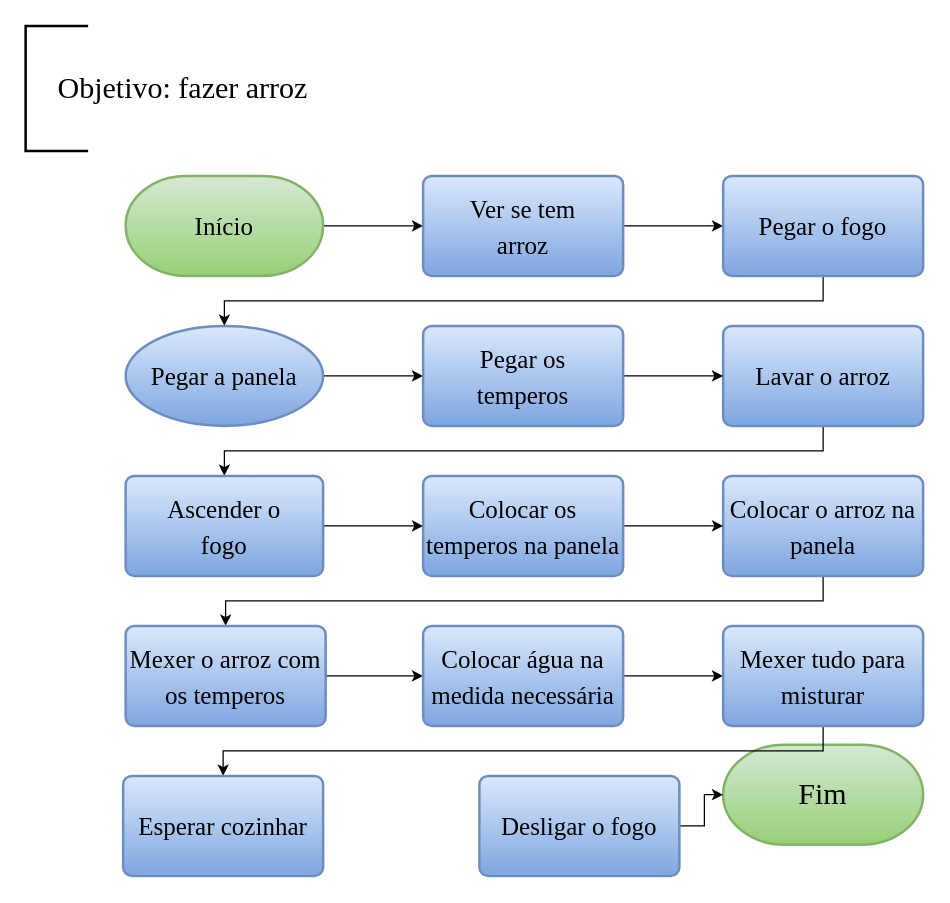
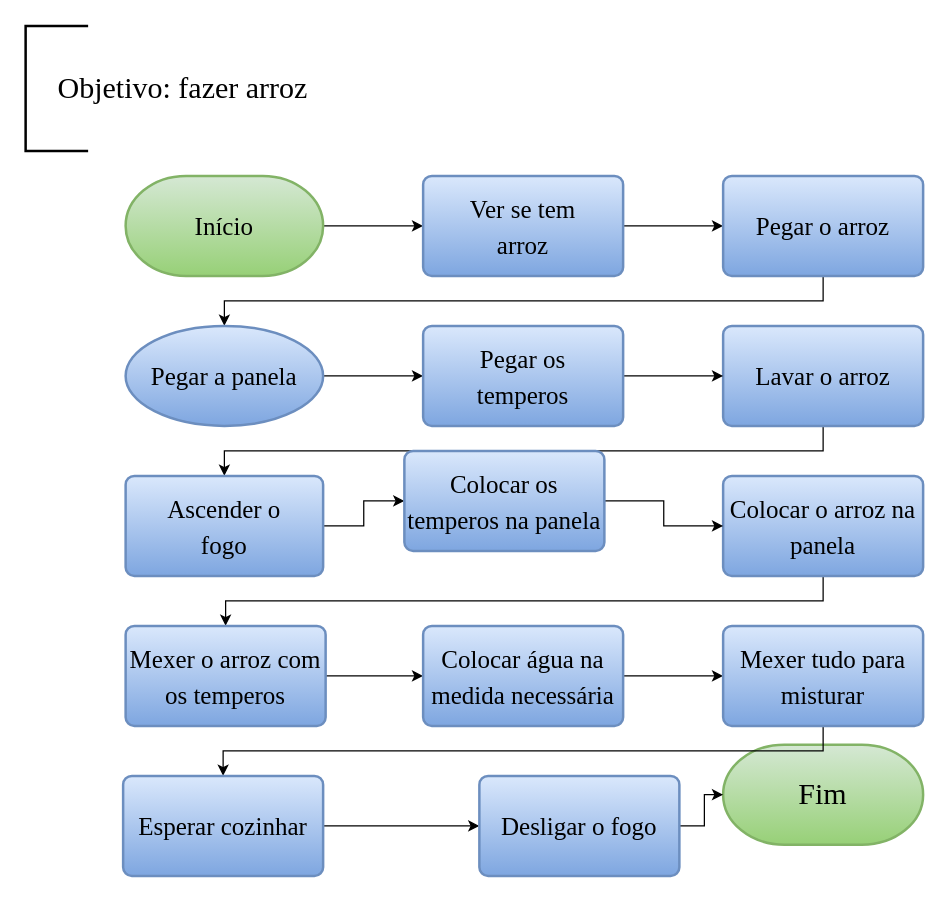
node "Pegar o fogo": label "Pegar o fogo" -> "Pegar o arroz"
node "Colocar os temperos na panela": moved (523, 526) -> (504, 501)
edge "Esperar cozinhar" -> "Desligar o fogo": added
